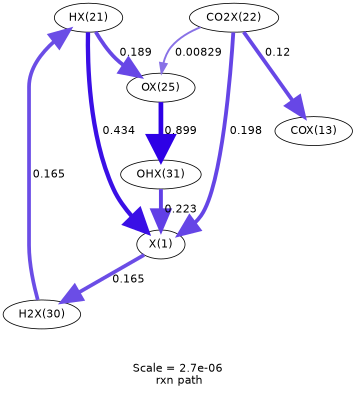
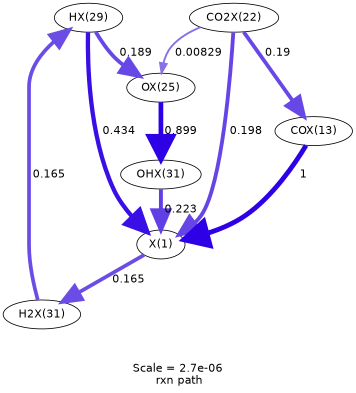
node "HX(21)": label "HX(21)" -> "HX(29)"
edge "CO2X(22)" -> "COX(13)": label " 0.12" -> " 0.19"
edge "COX(13)" -> "X(1)": added, label "1"
node "H2X(30)": label "H2X(30)" -> "H2X(31)"
